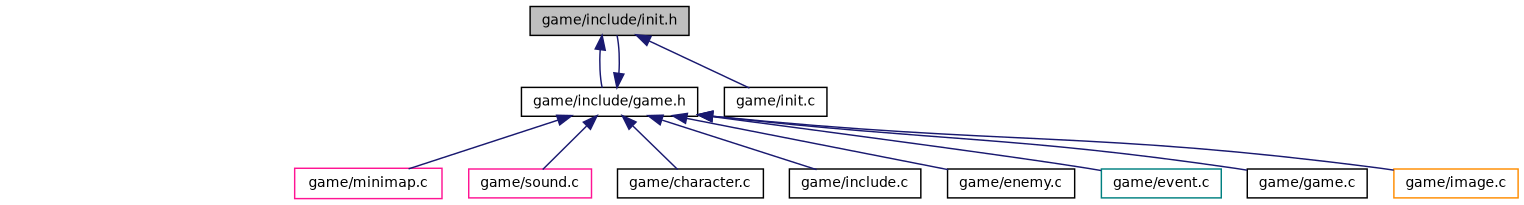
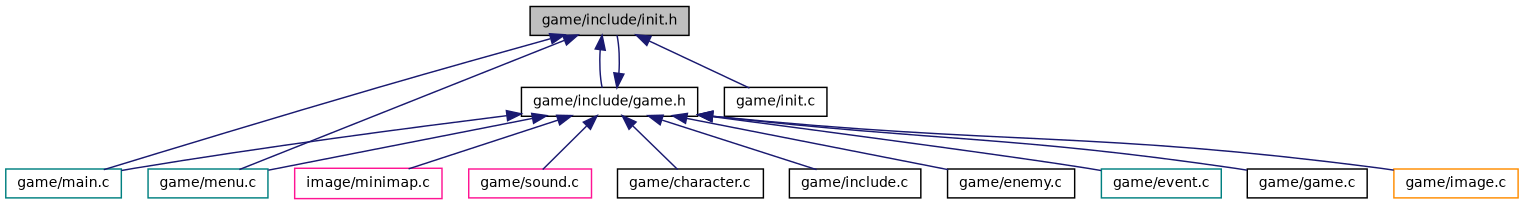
node "game/main.c": added
node "game/menu.c": added
node "game/minimap.c": label "game/minimap.c" -> "image/minimap.c"
